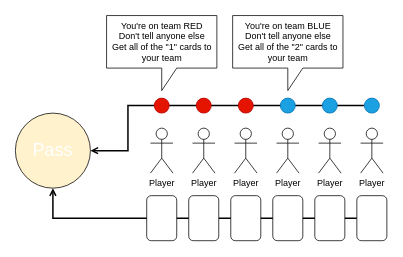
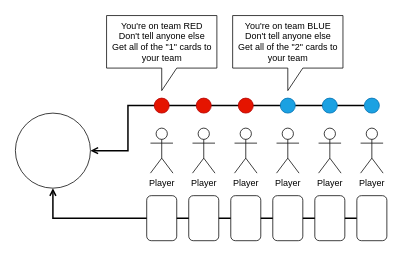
node "Pass": fillcolor #fff2cc -> #ffffff
